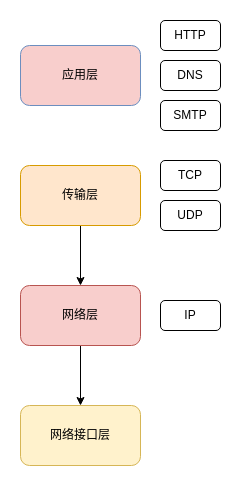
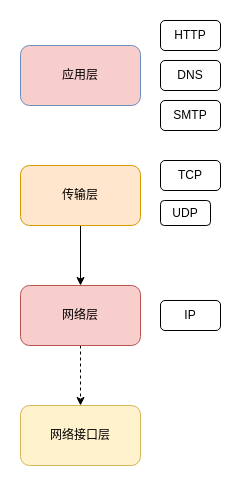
node "UDP": size 60x30 -> 50x25
edge "网络层" -> "网络接口层": style solid -> dashed
